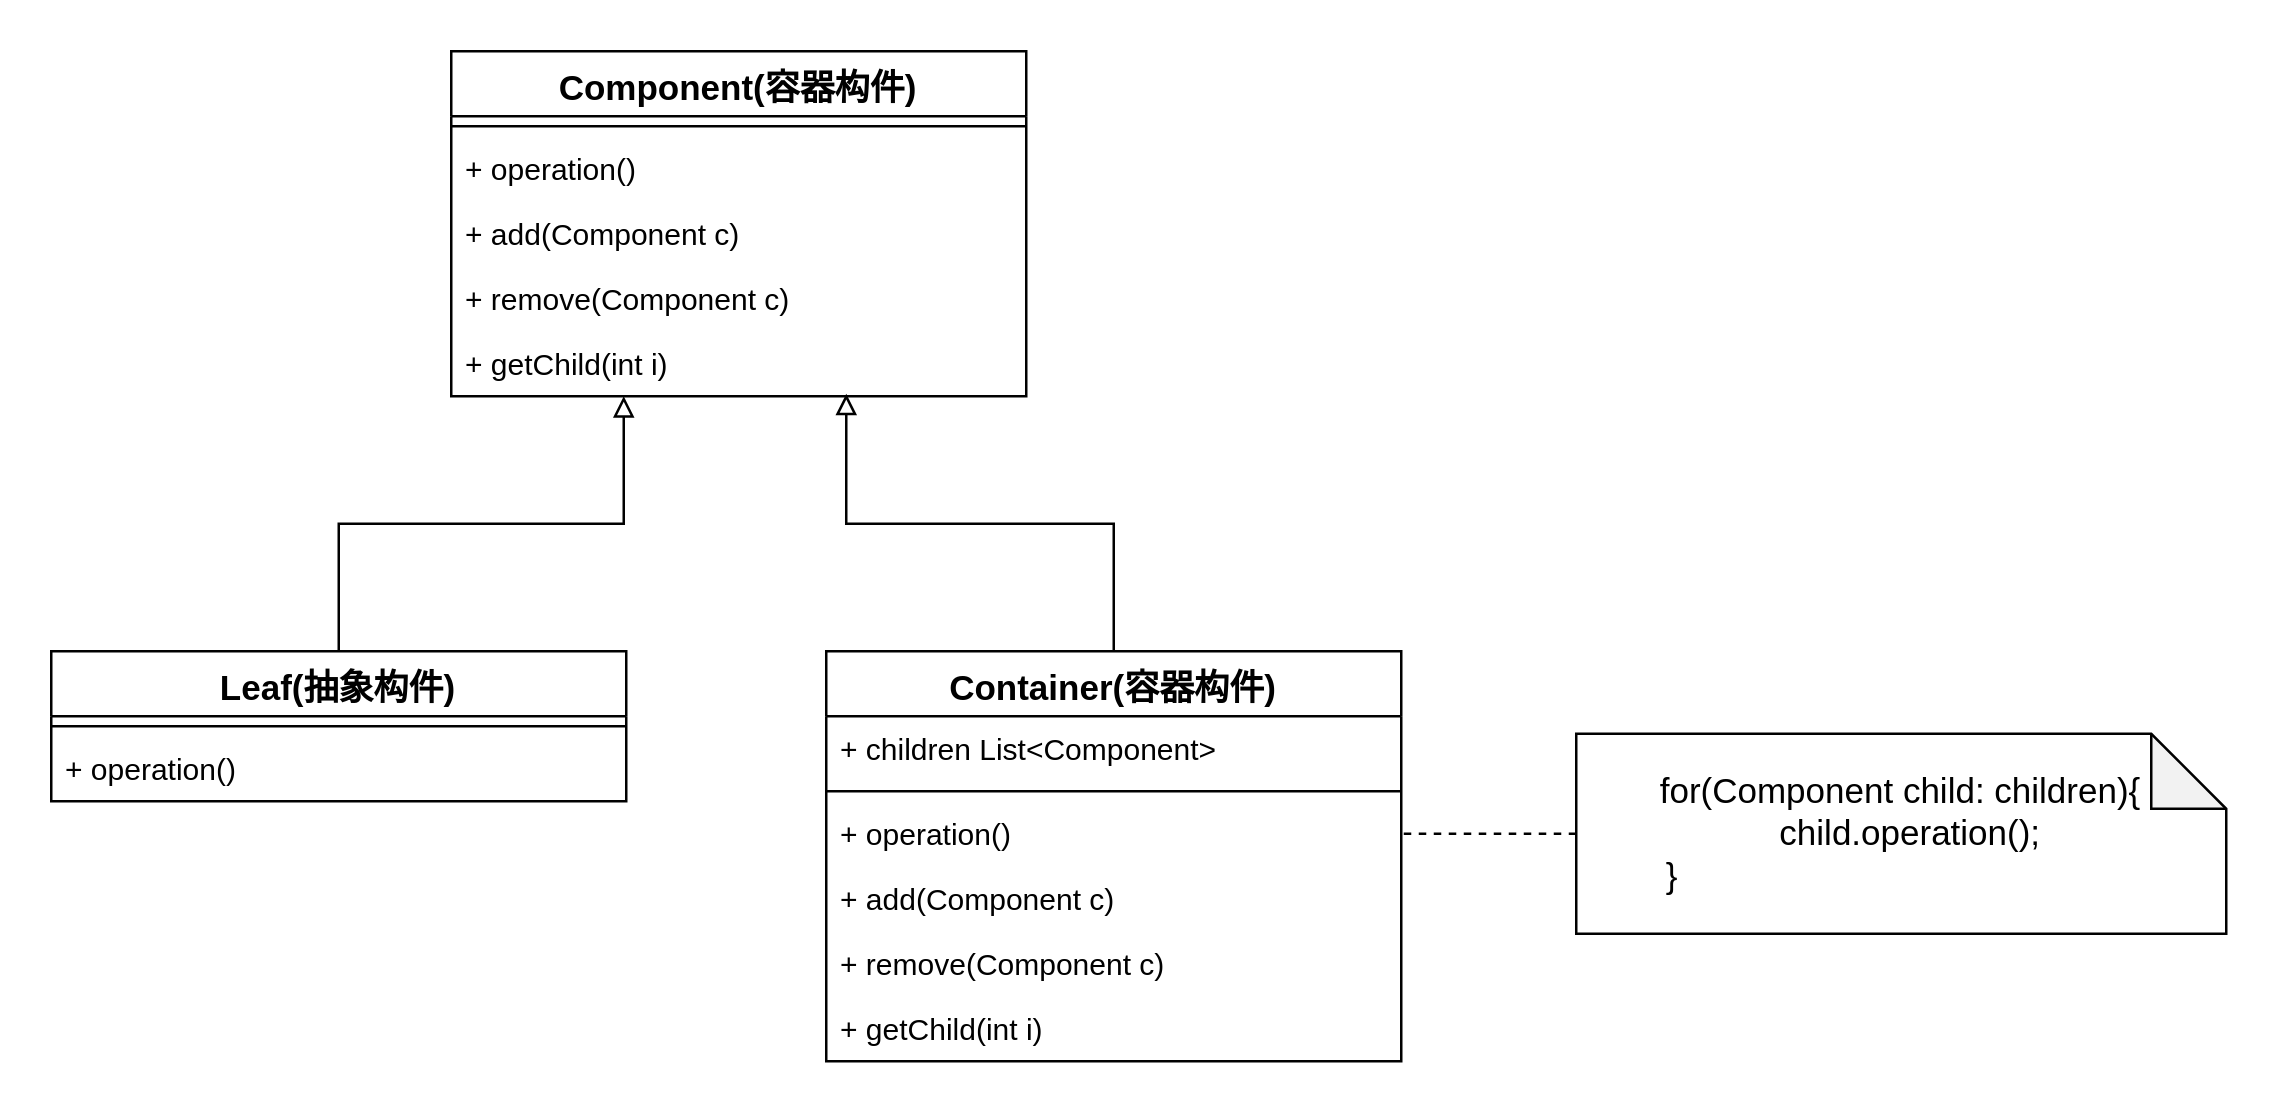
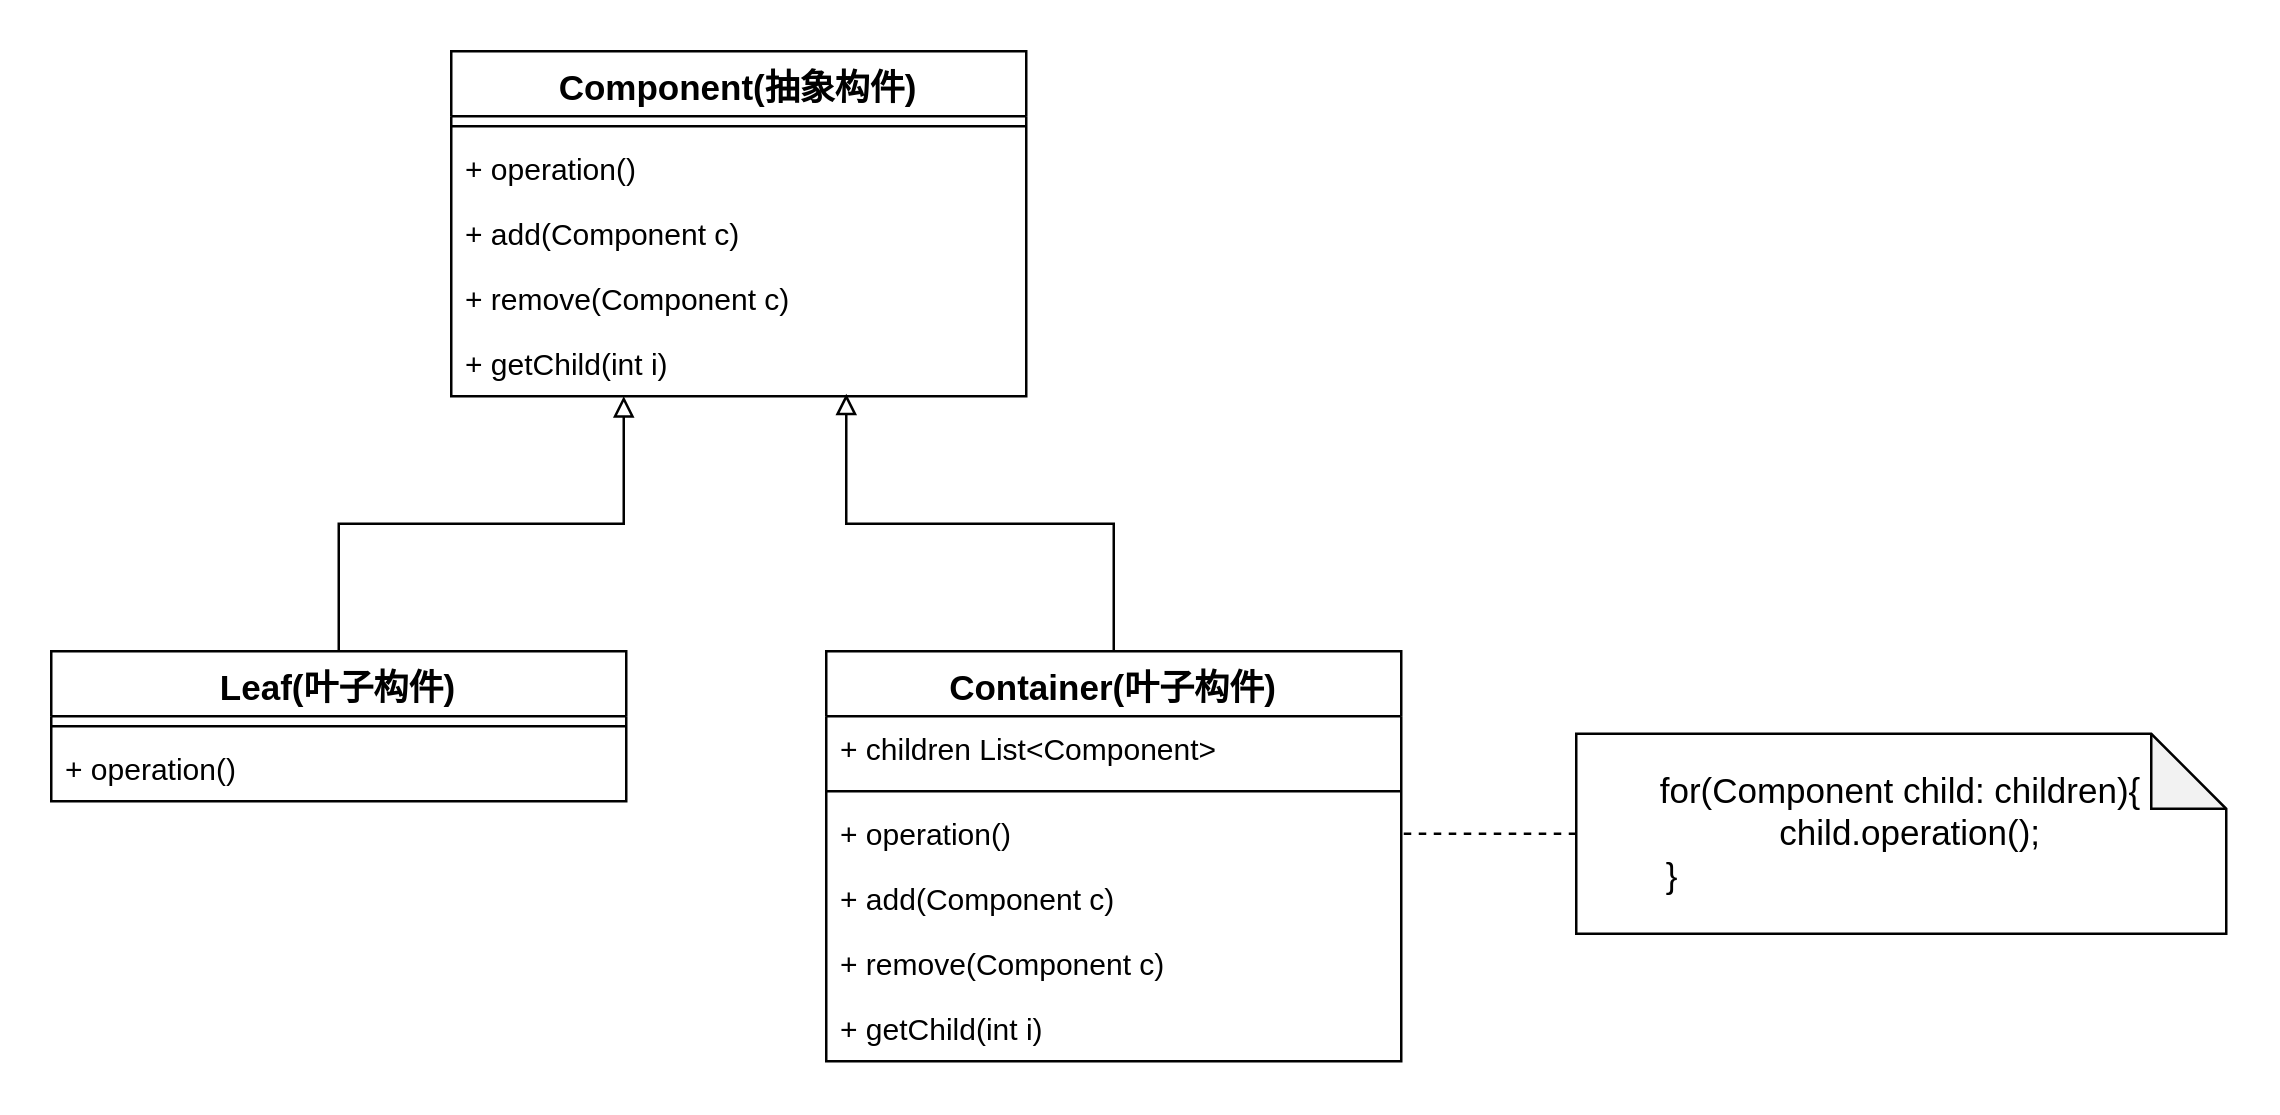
node "Component(容器构件)": label "Component(容器构件)" -> "Component(抽象构件)"
node "Leaf(抽象构件)": label "Leaf(抽象构件)" -> "Leaf(叶子构件)"
node "Container(容器构件)": label "Container(容器构件)" -> "Container(叶子构件)"
